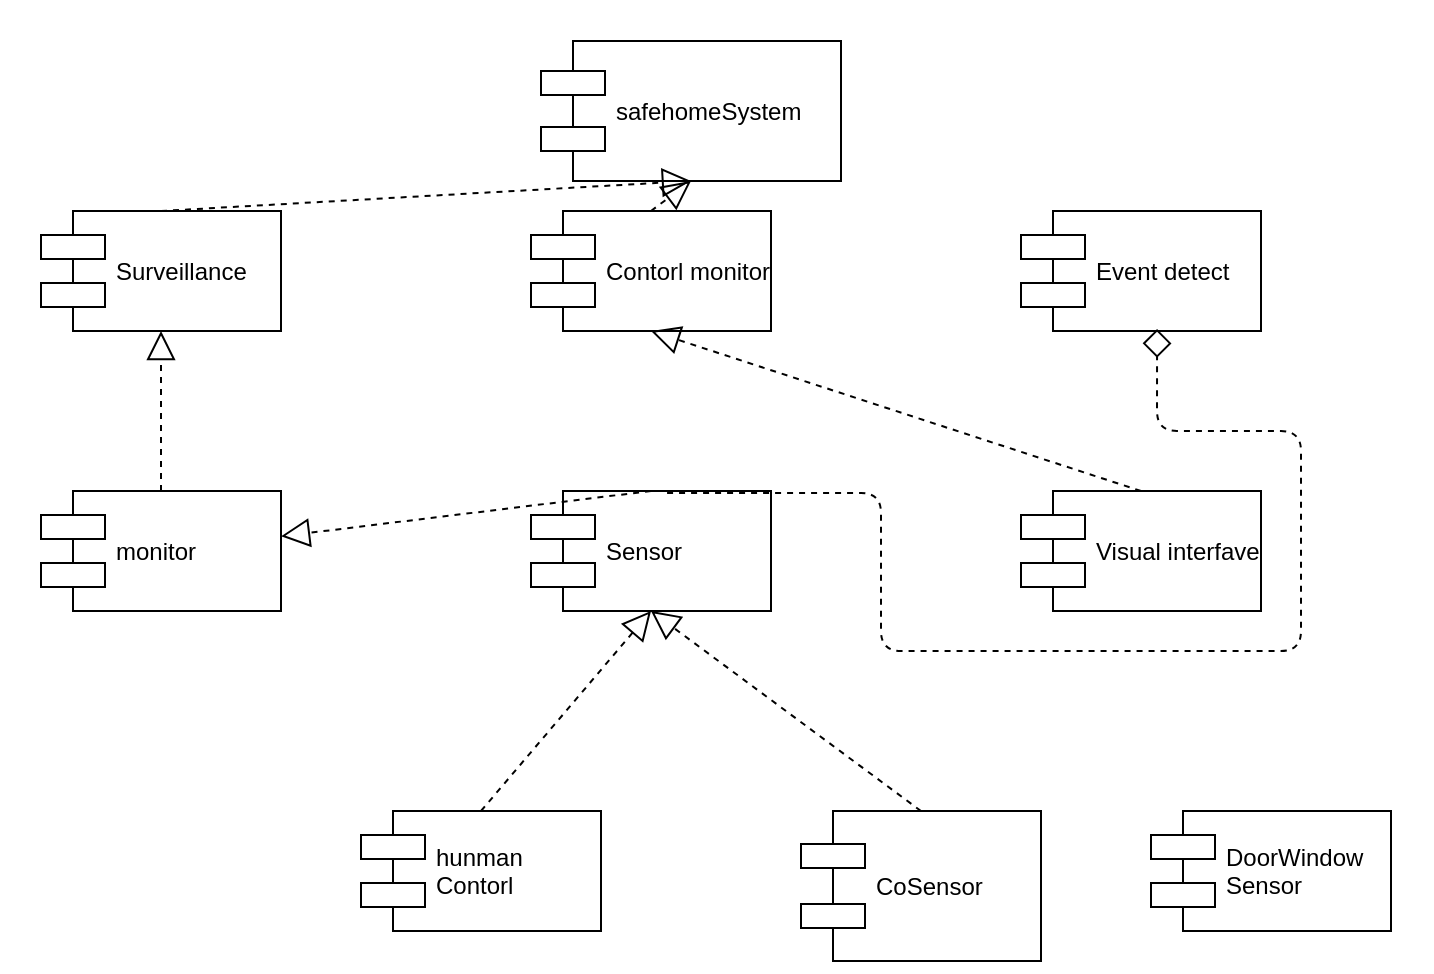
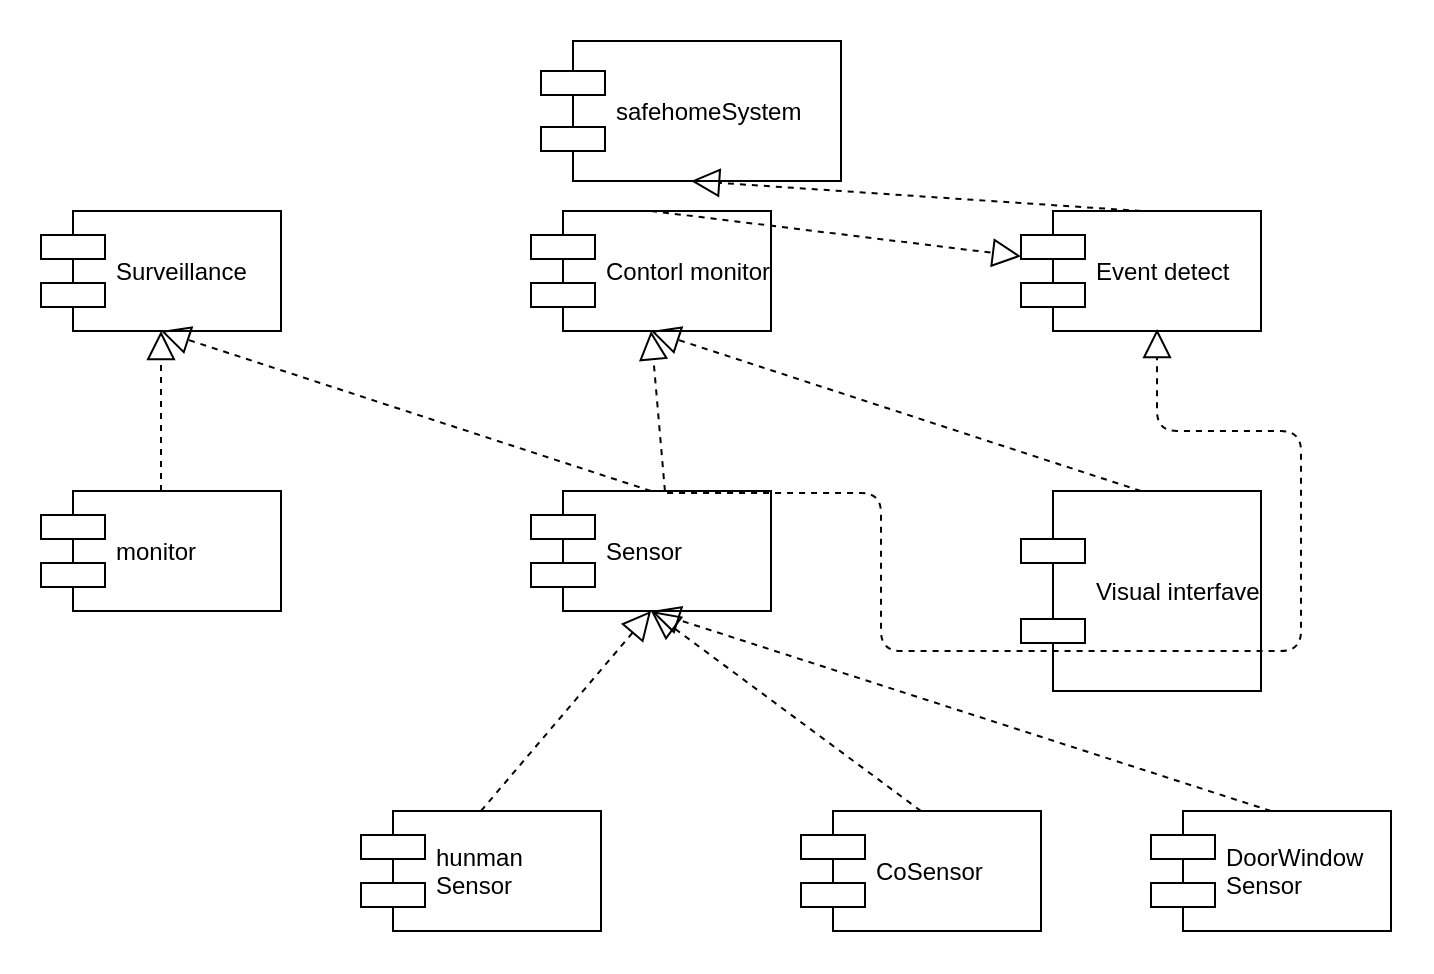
edge "Surveillance" -> "safehomeSystem": removed
edge "Event detect" -> "safehomeSystem": added
edge "Contorl monitor" -> "safehomeSystem": now "Contorl monitor" -> "Event detect"
edge "Sensor" -> "Event detect": arrowhead diamond -> block
edge "Sensor" -> "Contorl monitor": added
edge "Sensor" -> "monitor": now "Sensor" -> "Surveillance"
node "Visual interfave": size 240x120 -> 240x200
edge "DoorWindow Sensor" -> "Sensor": added
node "hunman Contorl": label "hunman Contorl" -> "hunman Sensor"
node "CoSensor": size 240x150 -> 240x120
